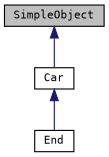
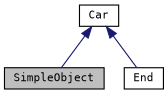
edge "Car" -> "SimpleObject": reversed
